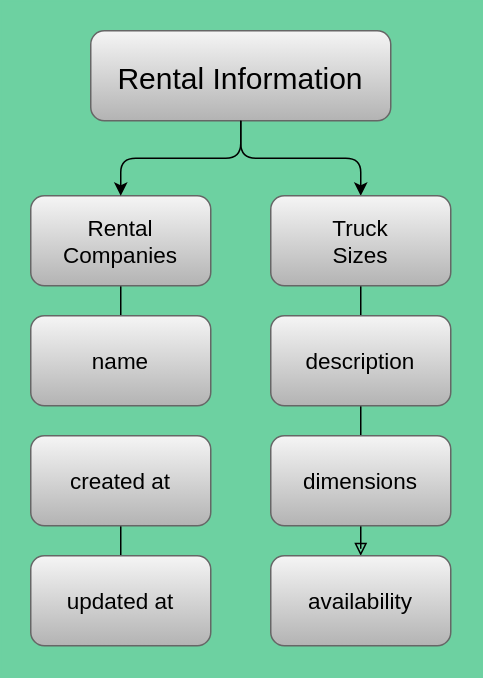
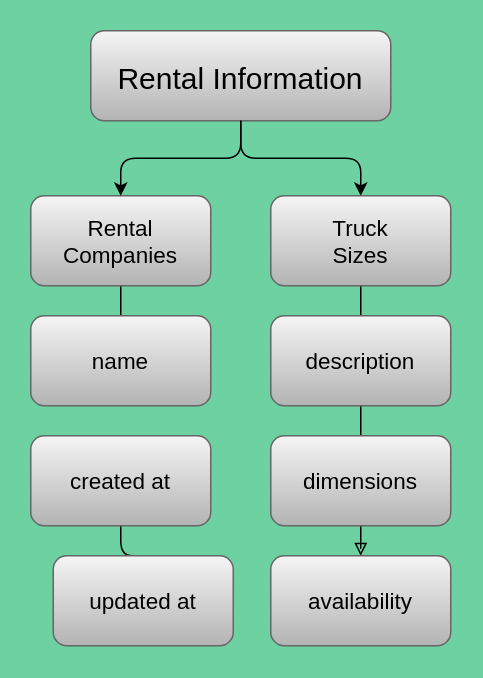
node "updated at": moved (121, 601) -> (143, 601)
